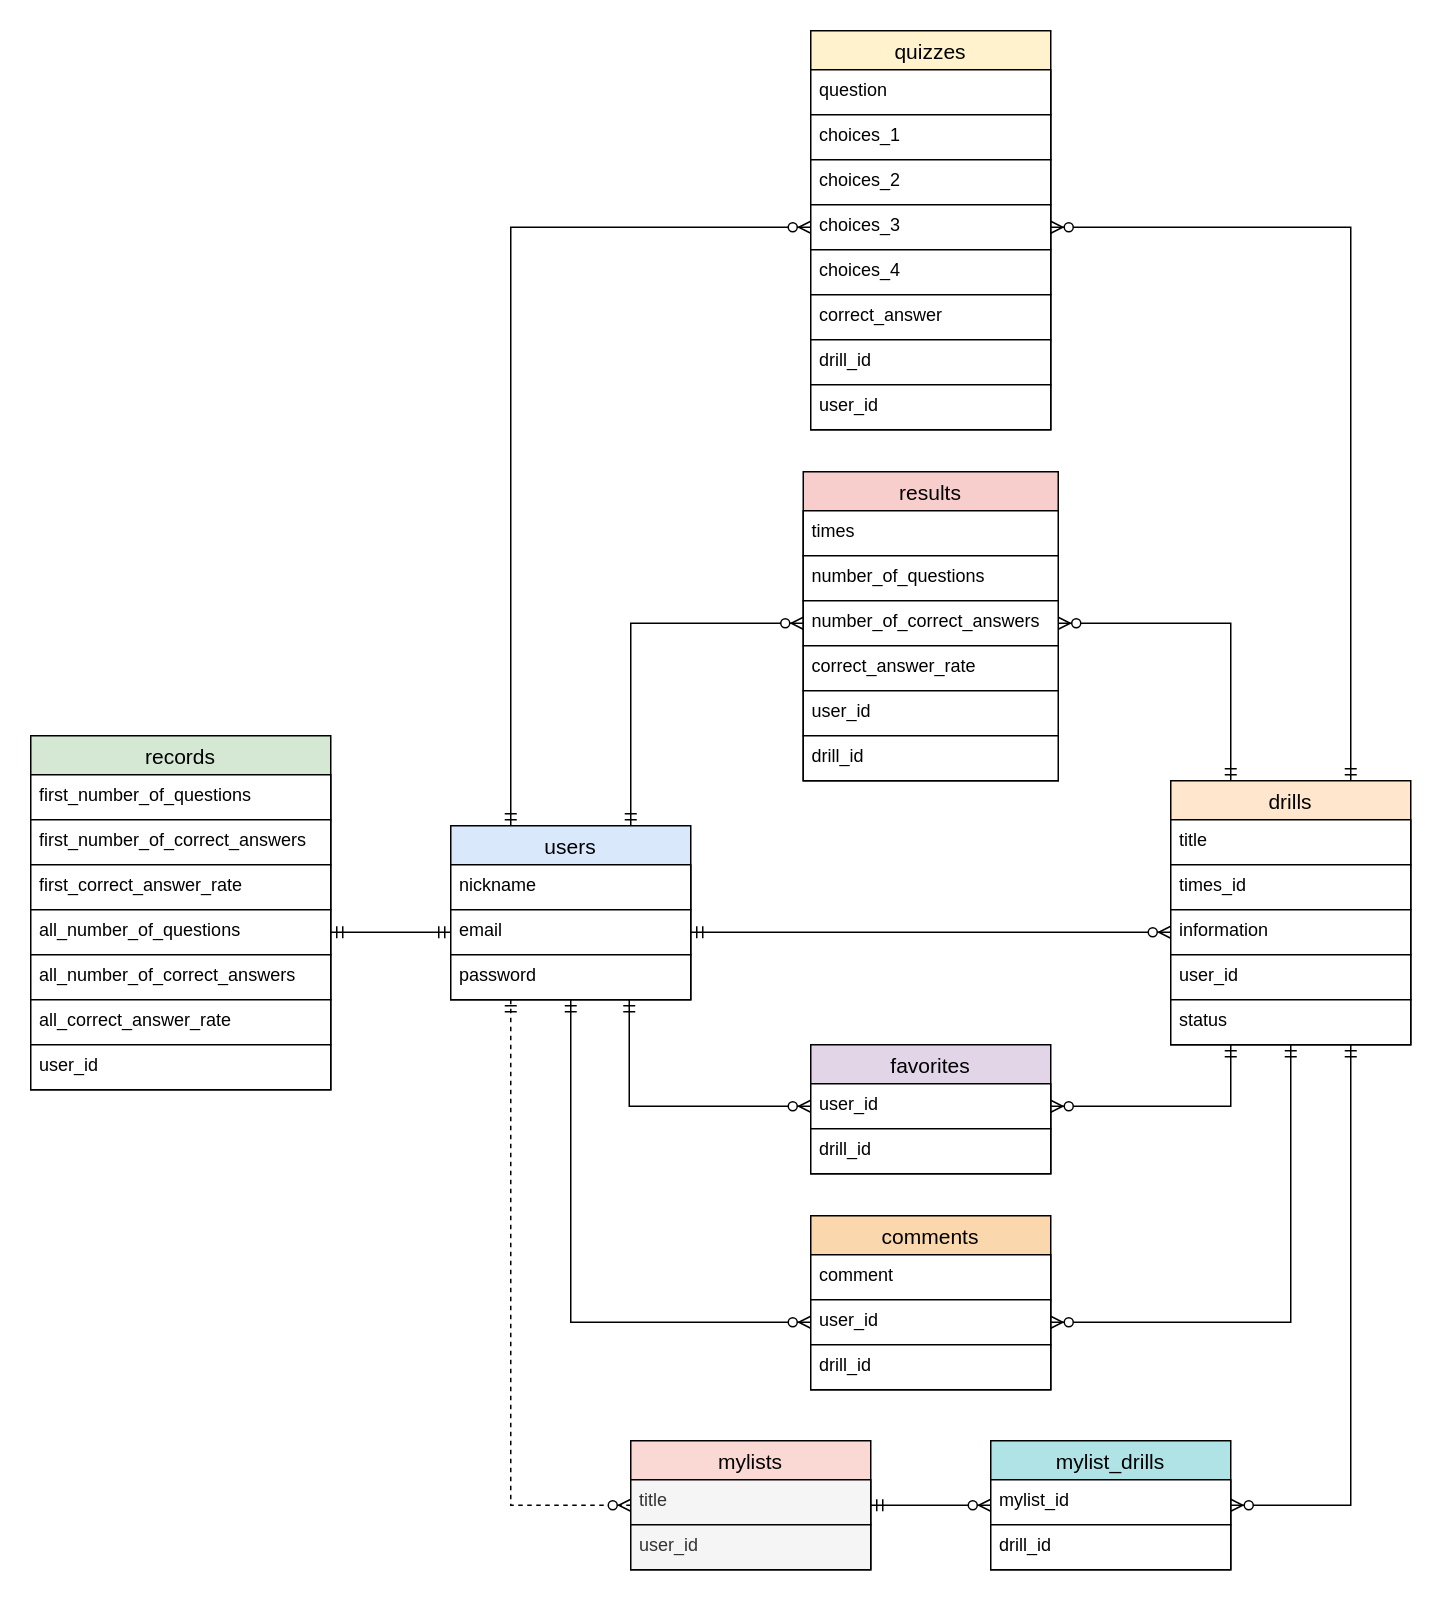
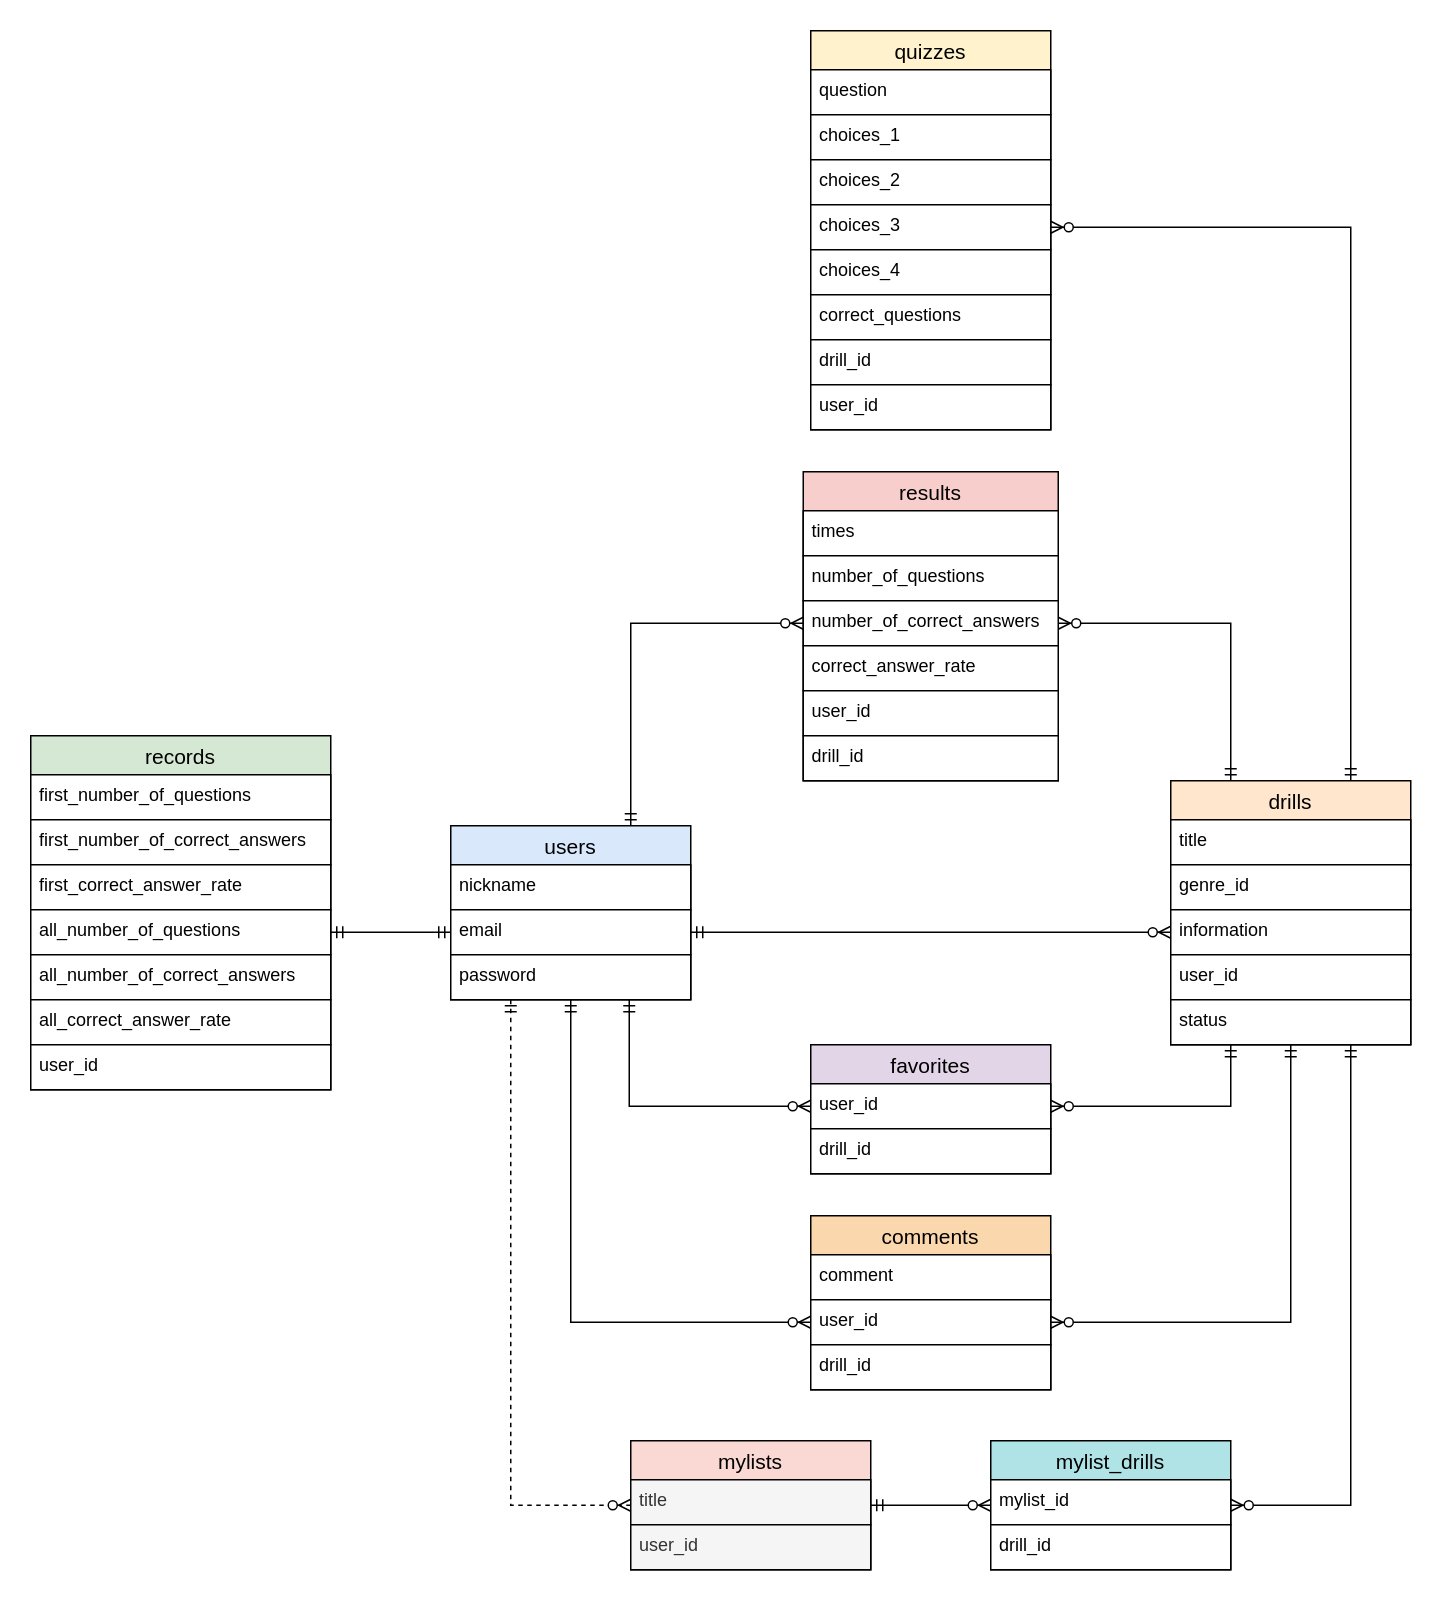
node "correct_answer": label "correct_answer" -> "correct_questions"
edge "choices_3" -- "users": removed
node "times_id": label "times_id" -> "genre_id"
